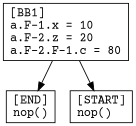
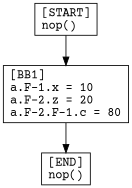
edge "[BB1] a.F-1.x = 10 a.F-2.z = 20 a.F-2.F-1.c = 80" -> "[START] nop()": reversed
